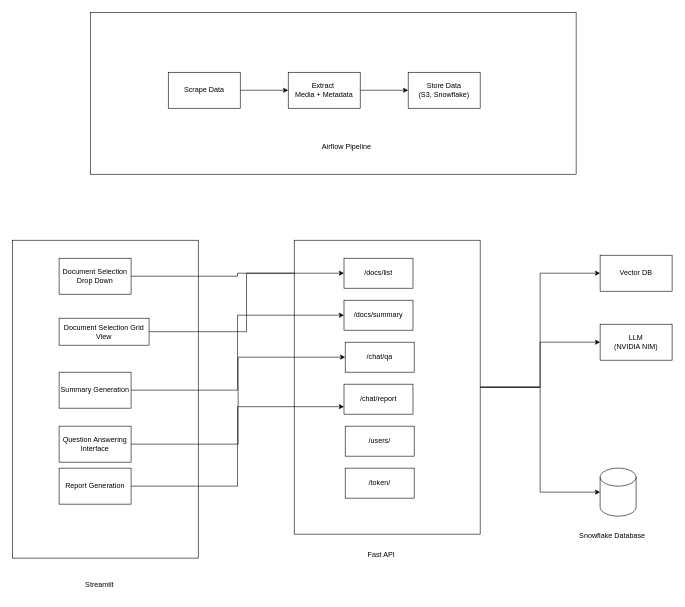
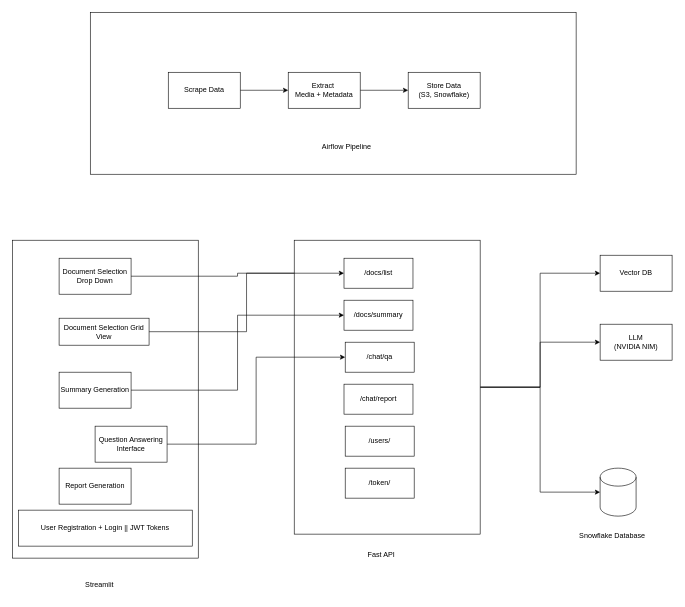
edge "Report Generation" -> "/chat/report": removed
node "Question Answering Interface": moved (95, 444) -> (131, 444)
node "User Registration + Login || JWT Tokens": added
